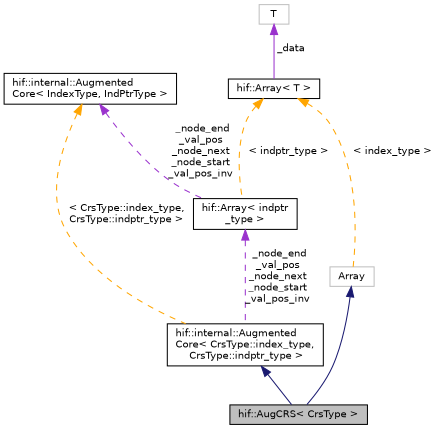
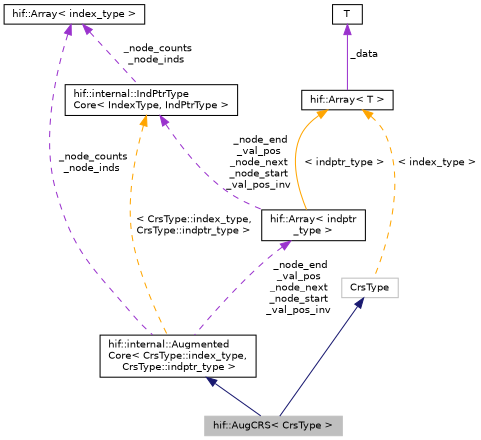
node "hif::Array< index_type >": added
node "T": color grey75 -> black
node "hif::internal::Augmented Core< IndexType, IndPtrType >": label "hif::internal::Augmented Core< IndexType, IndPtrType >" -> "hif::internal::IndPtrType Core< IndexType, IndPtrType >"
edge "hif::Array< indptr _type >" -> "hif::Array< T >": style dashed -> solid
node "Array": label "Array" -> "CrsType"
node "hif::AugCRS< CrsType >": color black -> grey75
